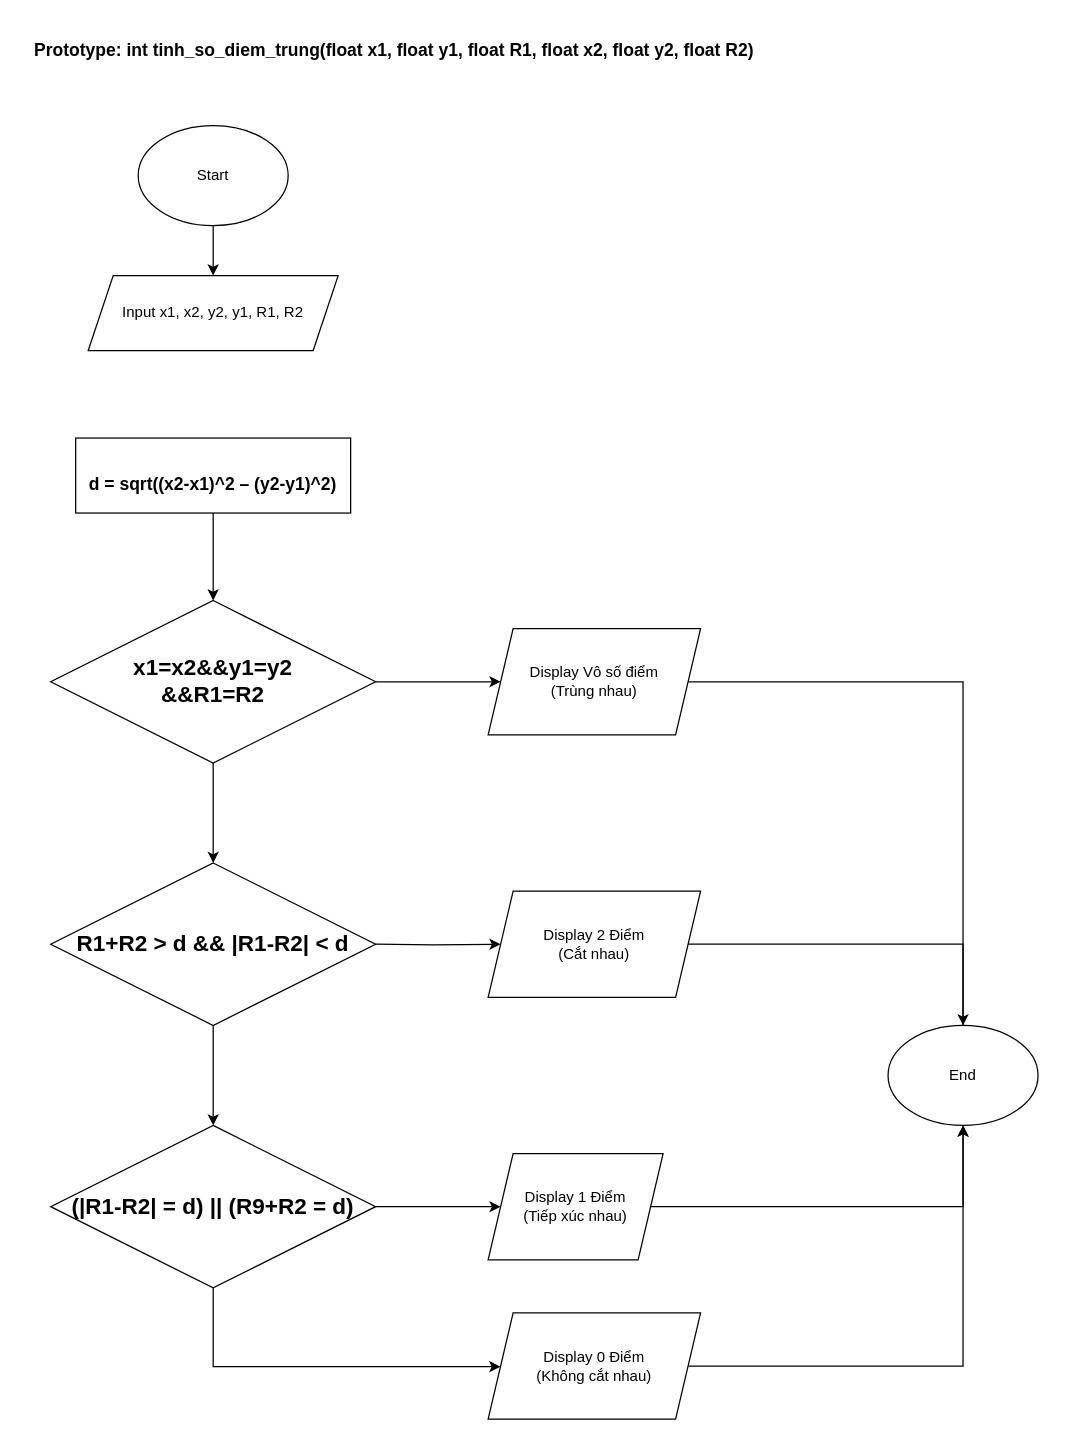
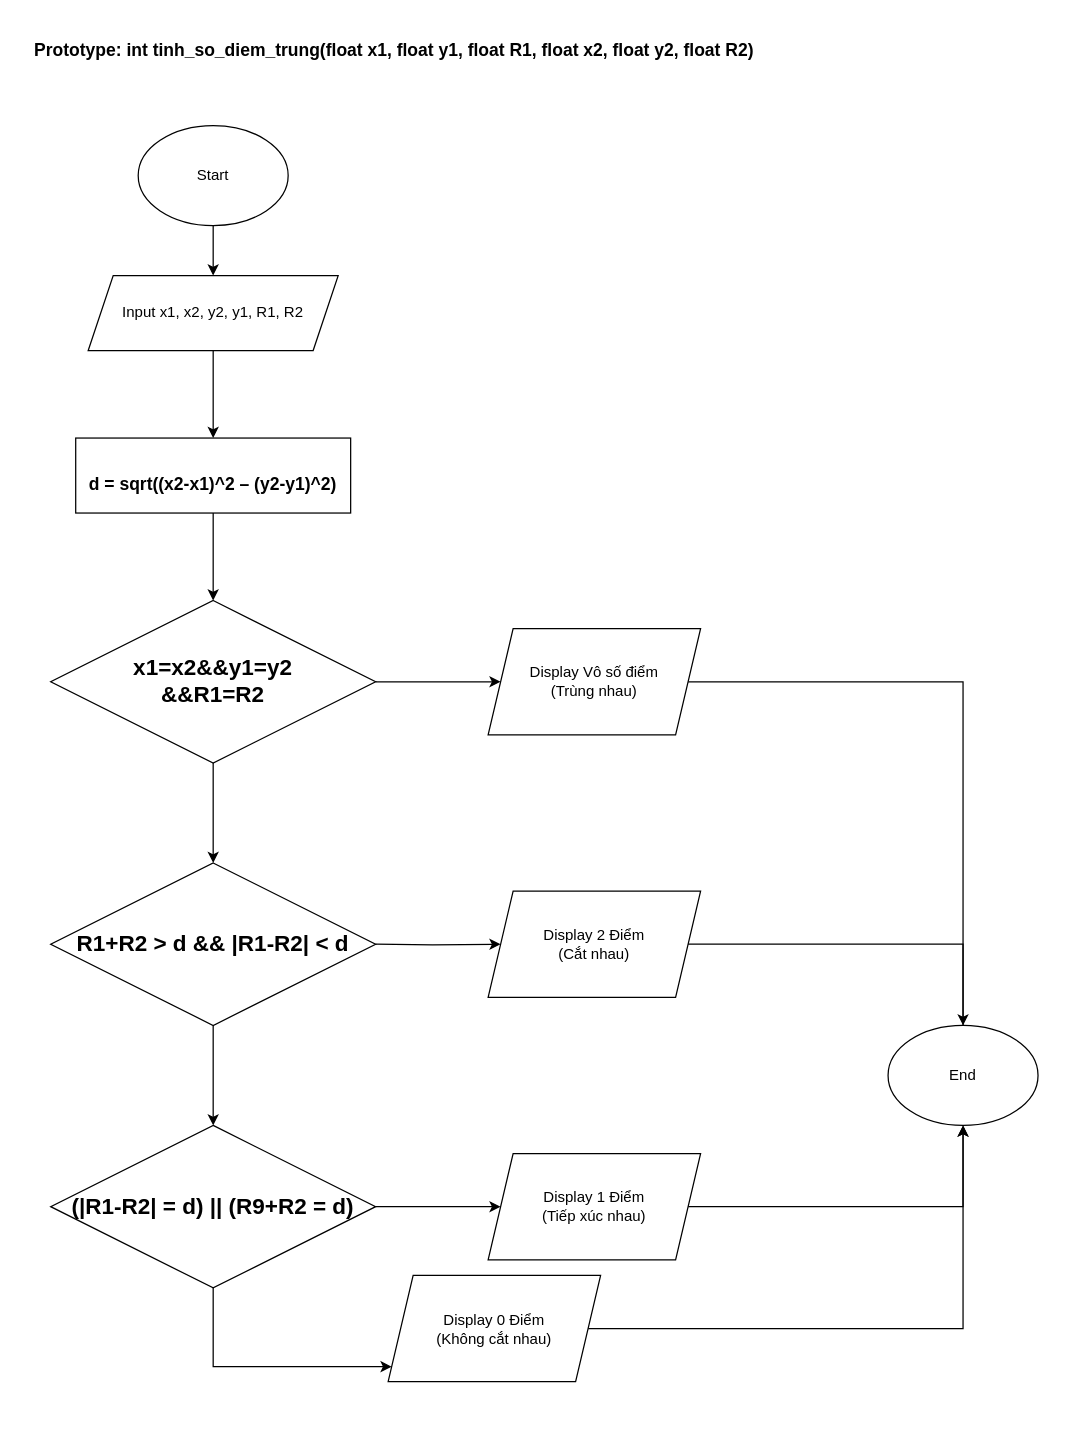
edge "Input x1, x2, y2, y1, R1, R2" -> "d = sqrt((x2-x1)^2 – (y2-y1)^2)": added
node "Display 1 Điểm (Tiếp xúc nhau)": size 175x106 -> 213x106
node "Display 0 Điểm (Không cắt nhau)": moved (594, 1366) -> (494, 1329)
